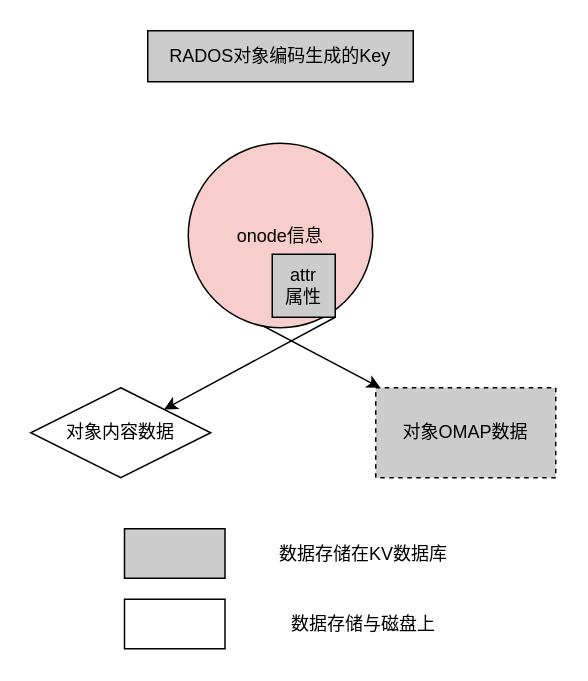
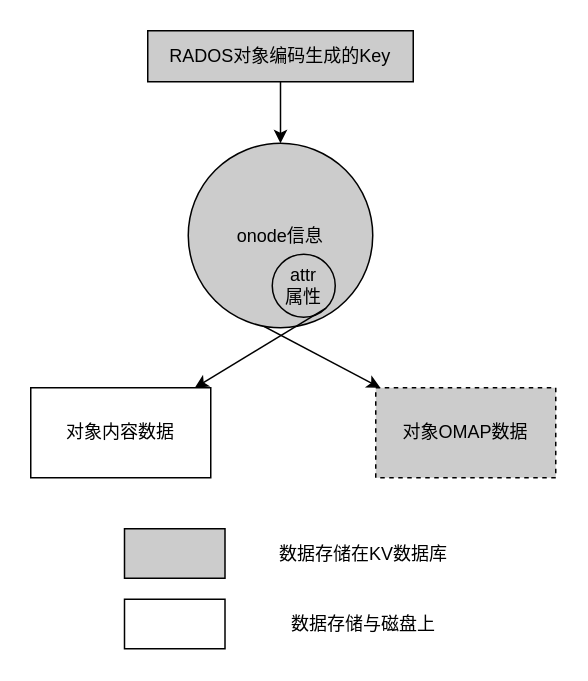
edge "RADOS对象编码生成的Key" -> "onode信息": added
node "onode信息": fillcolor #f8cecc -> #cccccc
node "attr 属性": shape rectangle -> ellipse
node "对象内容数据": shape diamond -> rectangle
